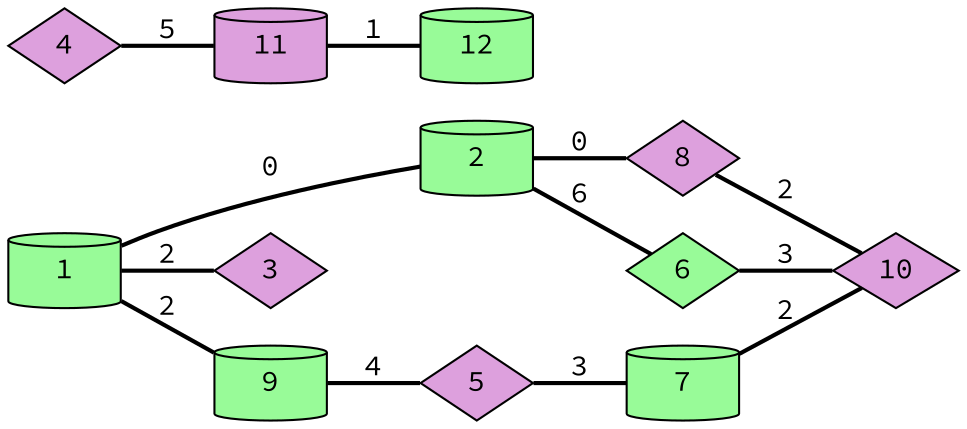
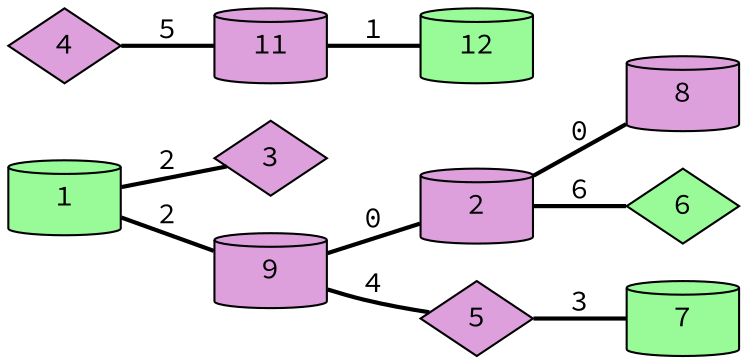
node "2": fillcolor palegreen -> plum
node "8": shape diamond -> cylinder
edge "2" -- "1": now "2" -- "9"
node "10": removed
node "9": fillcolor palegreen -> plum
